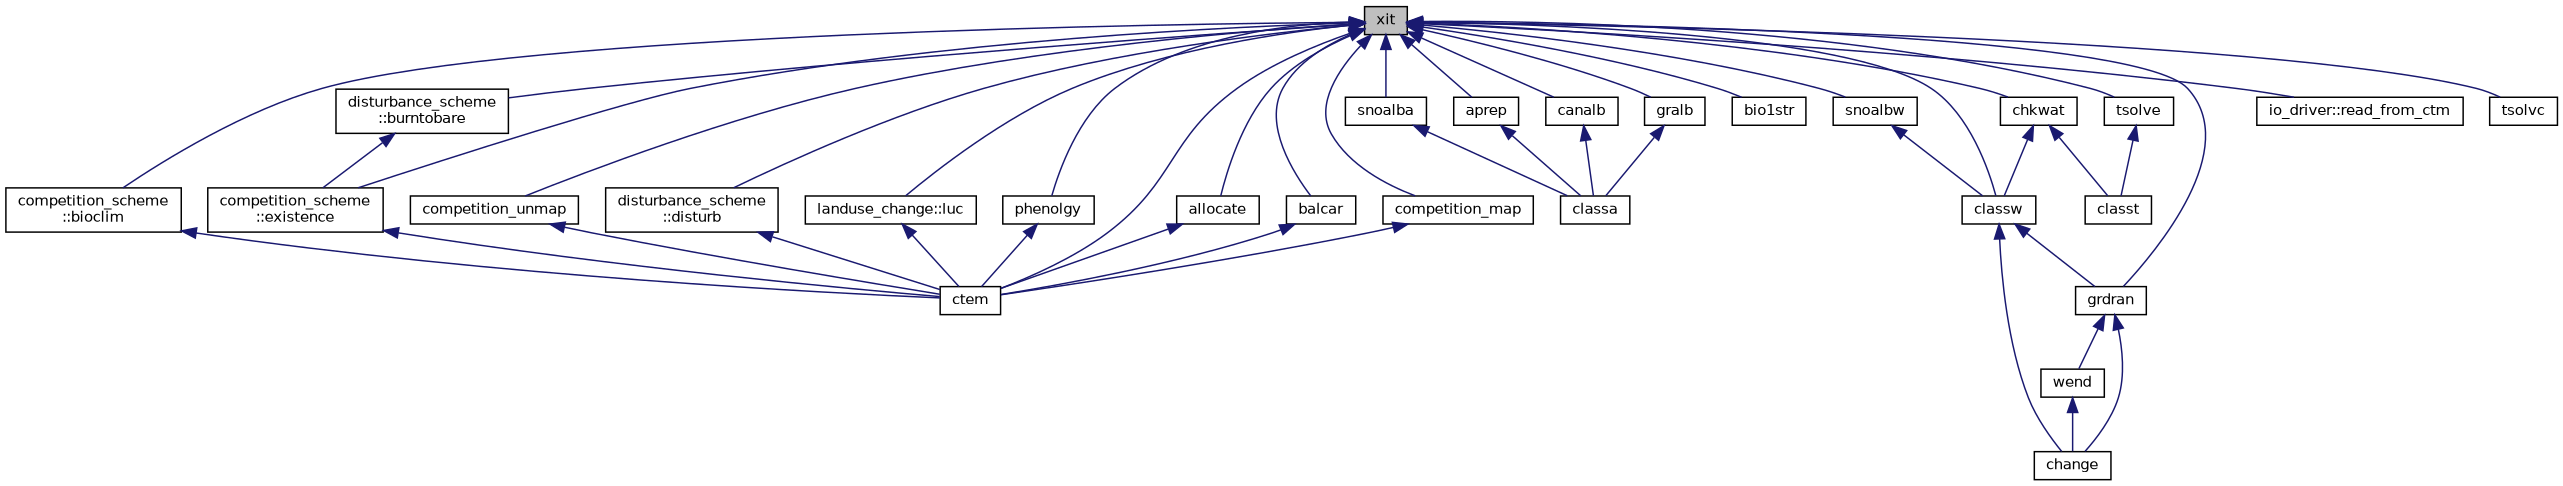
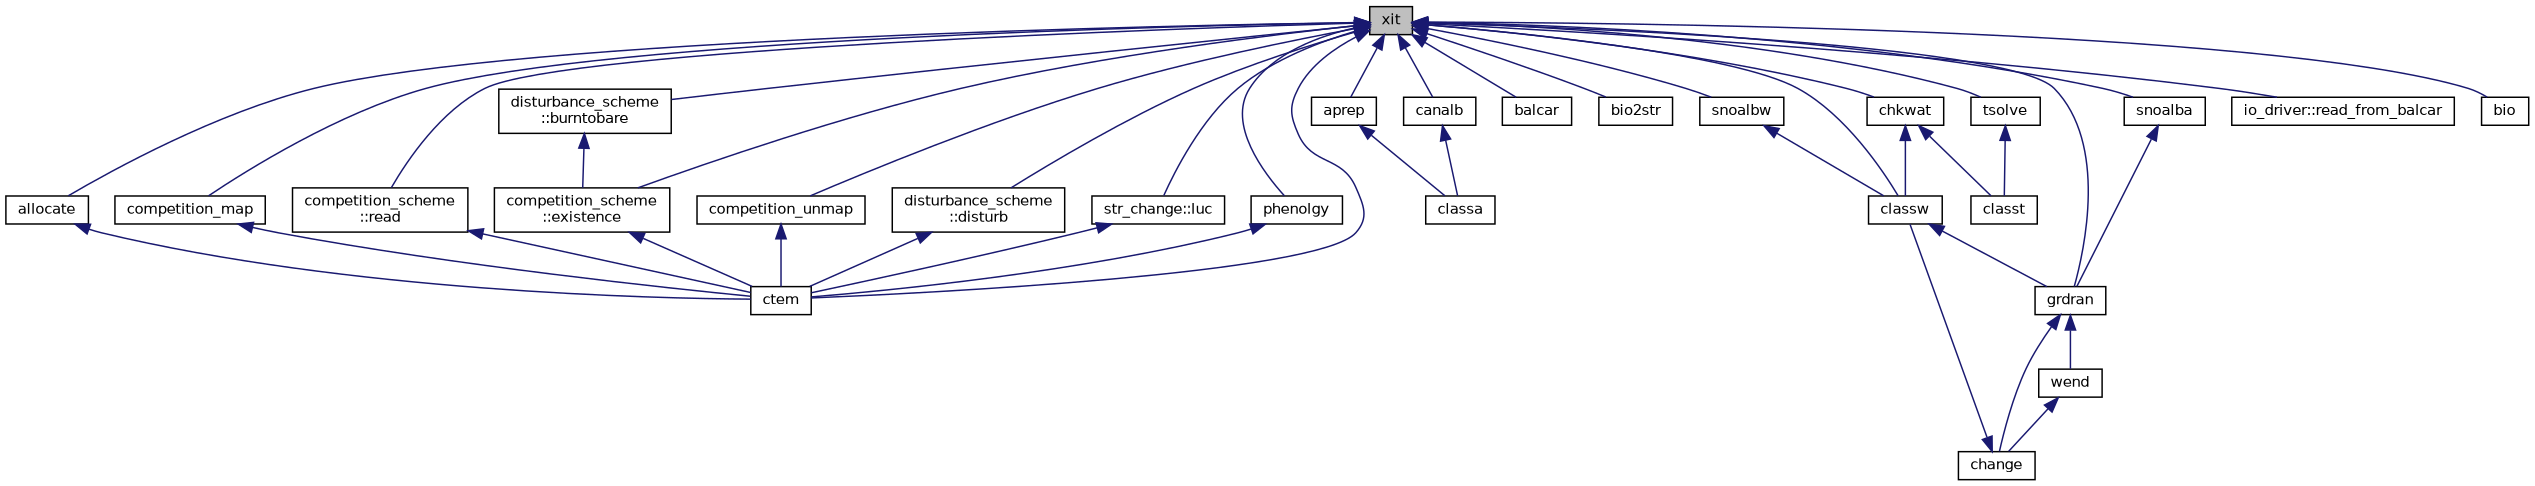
node "gralb": removed
node "bio1str": label "bio1str" -> "bio2str"
node "io_driver::read_from_ctm": label "io_driver::read_from_ctm" -> "io_driver::read_from_balcar"
node "tsolvc": label "tsolvc" -> "bio"
edge "classa" -> "snoalba": now "grdran" -> "snoalba"
node "competition_scheme ::bioclim": label "competition_scheme ::bioclim" -> "competition_scheme ::read"
node "landuse_change::luc": label "landuse_change::luc" -> "str_change::luc"
edge "ctem" -> "balcar": removed
edge "change" -> "classw": reversed
